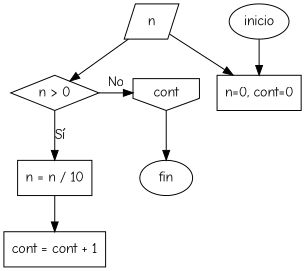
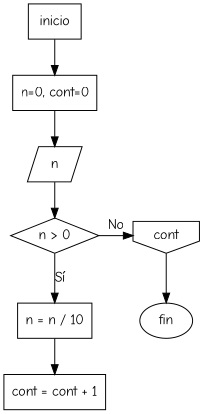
node "inicio": shape ellipse -> box
edge "n" -> "n=0, cont=0": reversed
